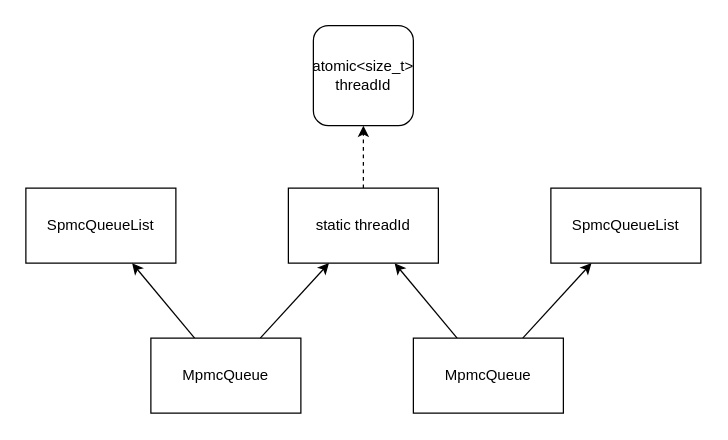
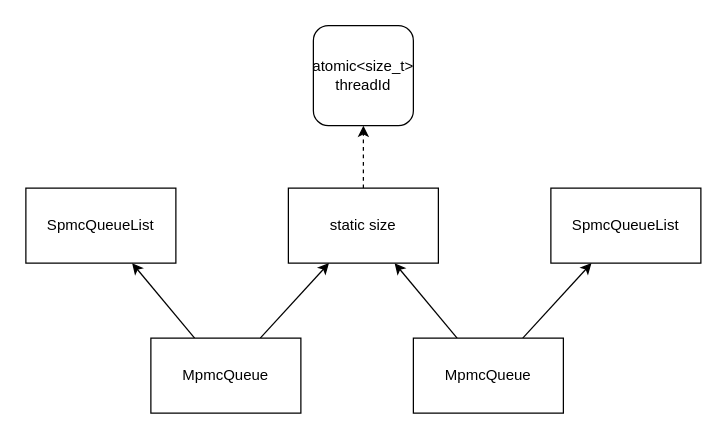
node "static threadId": label "static threadId" -> "static size"
